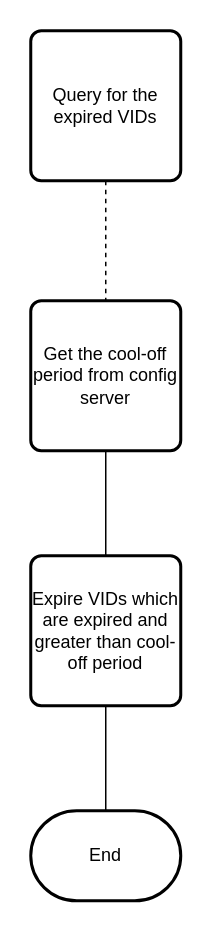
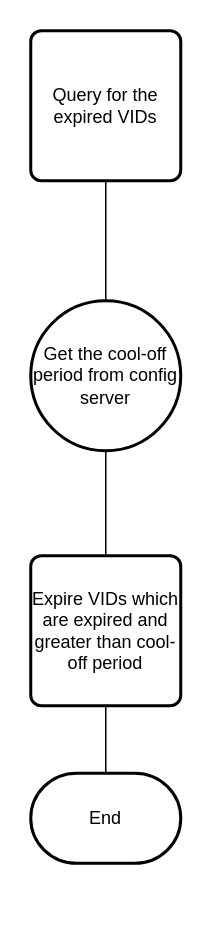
edge "Query for the expired VIDs" -- "Get the cool-off period from config server": style dashed -> solid
node "Get the cool-off period from config server": shape rounded rectangle -> ellipse
node "End": moved (106, 856) -> (106, 818)
